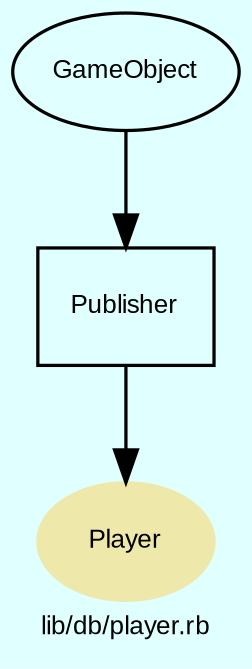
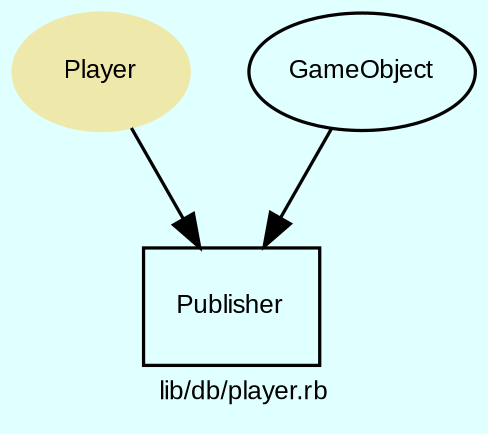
edge "Publisher" -> "Player": reversed
